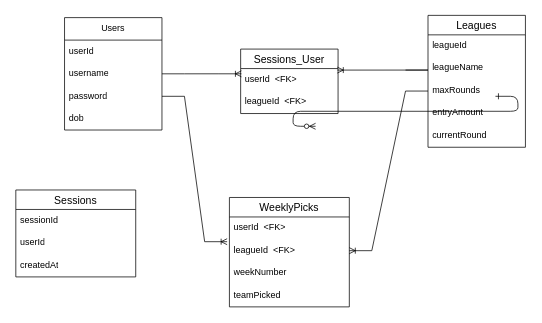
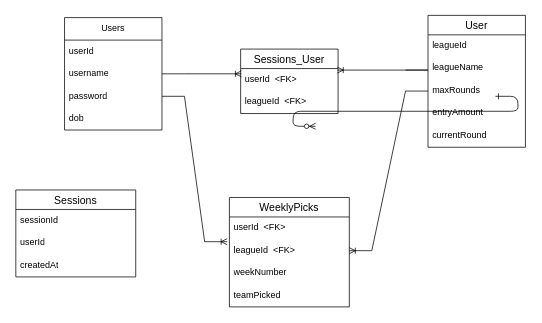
node "Leagues": label "Leagues" -> "User"
